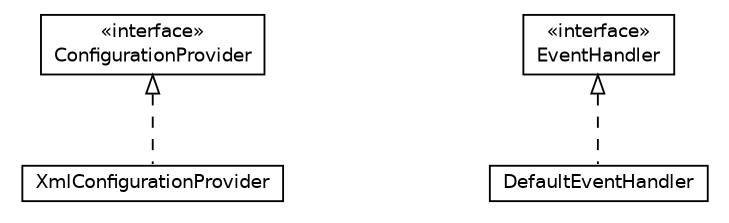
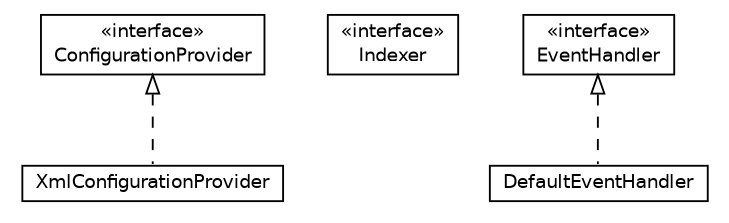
node "Indexer": added
